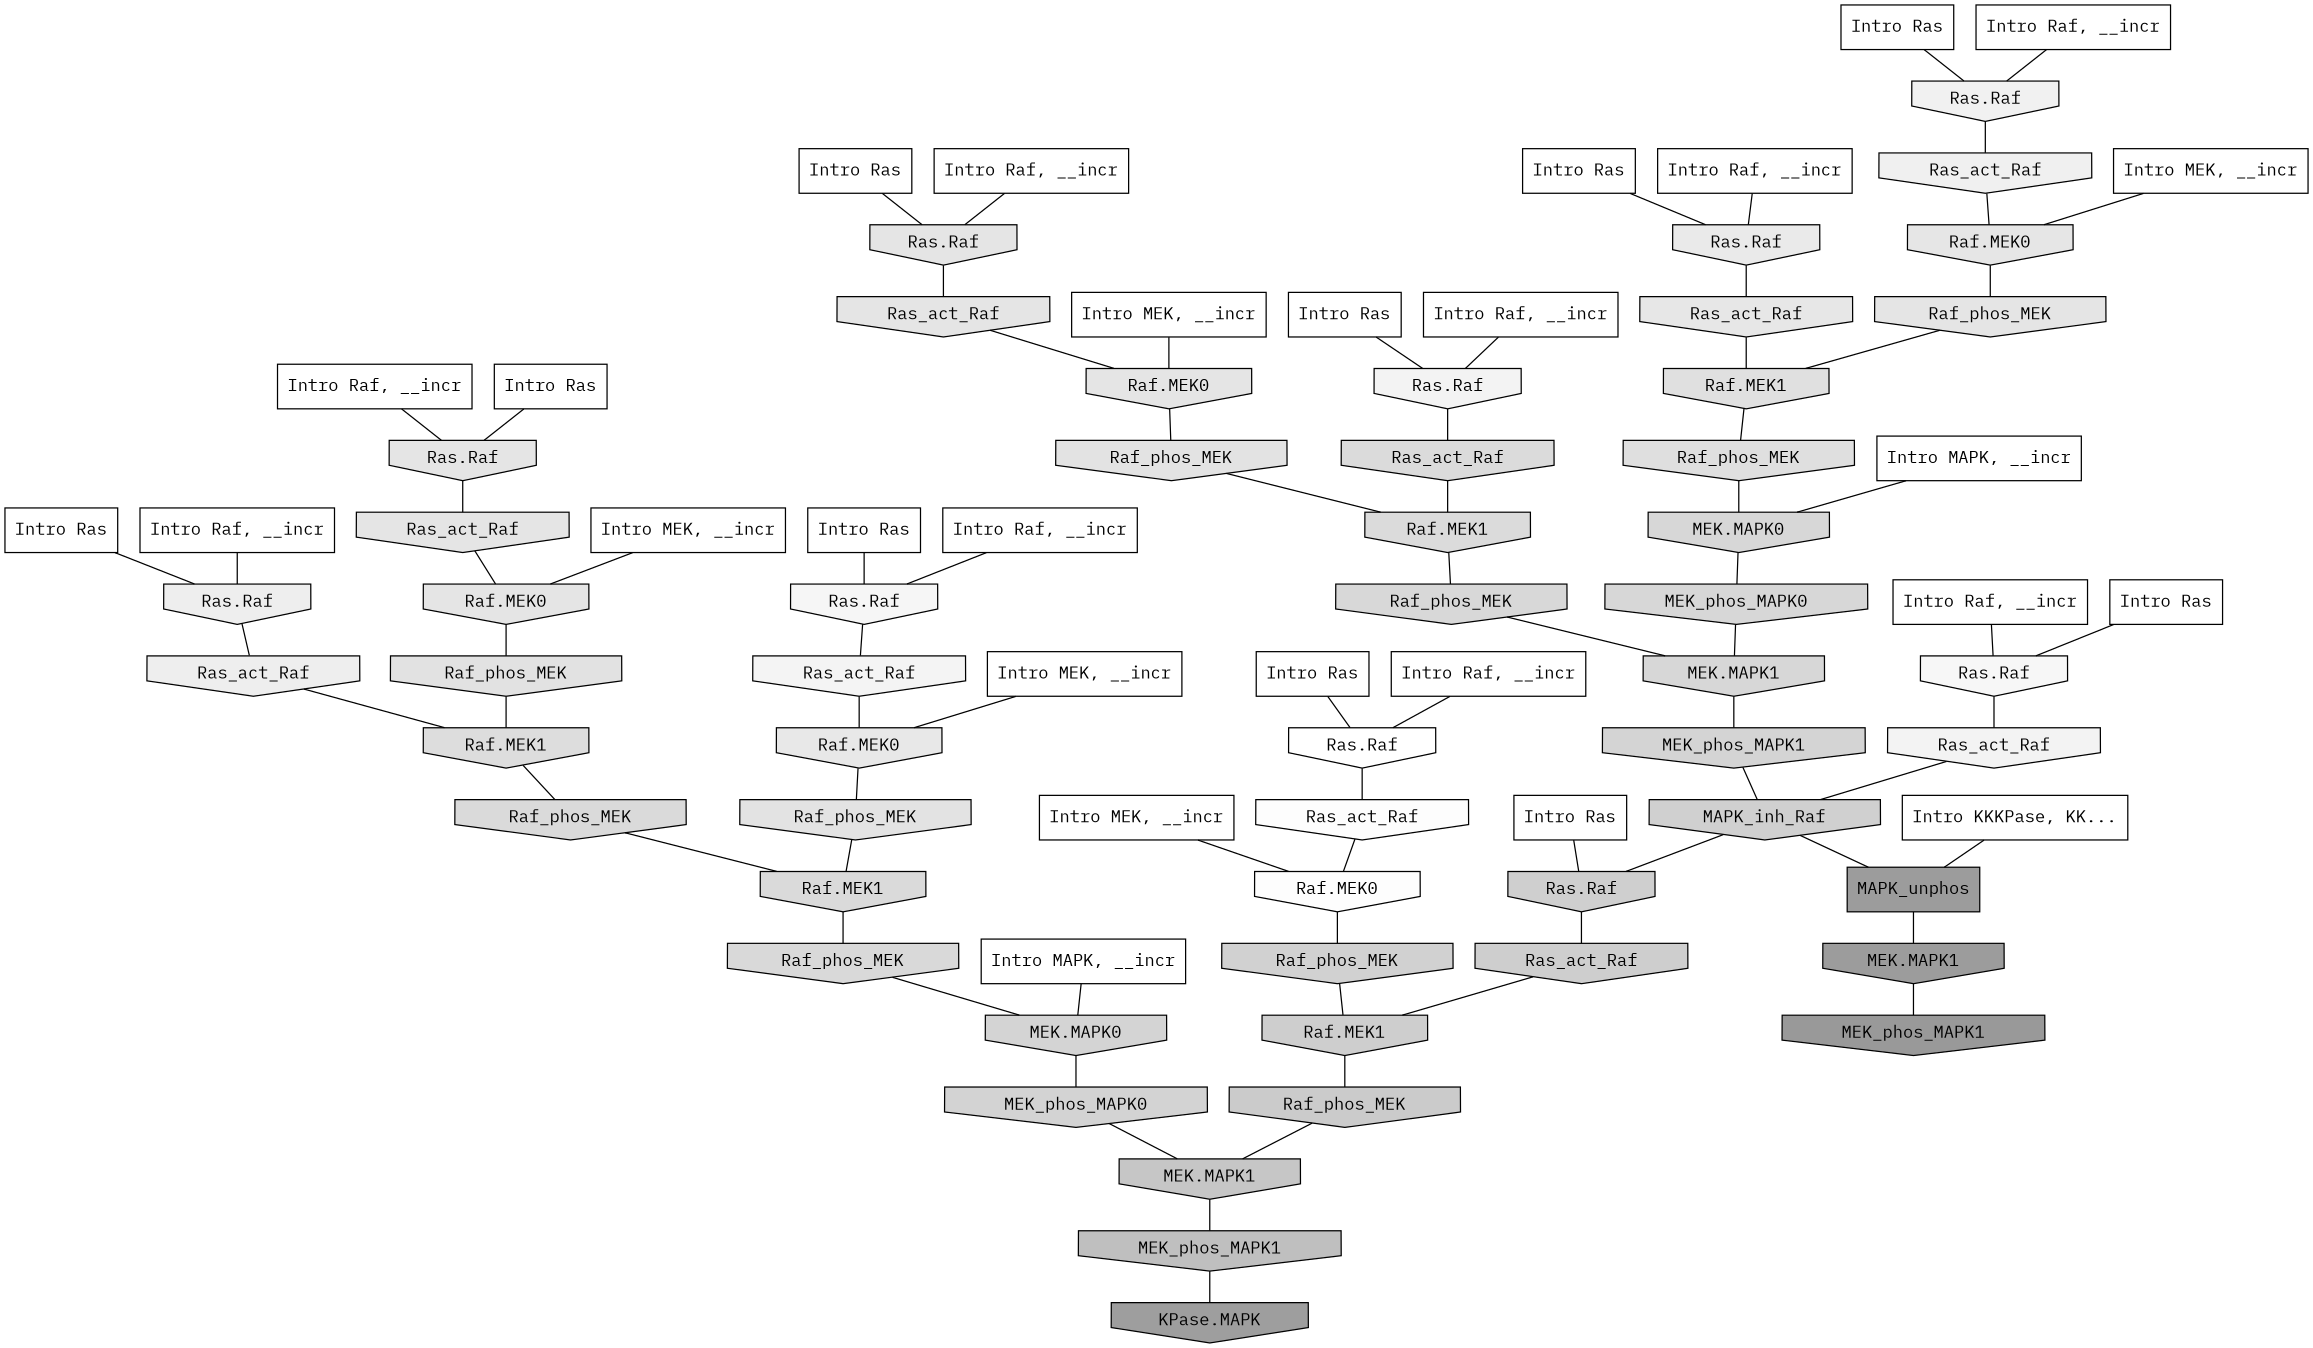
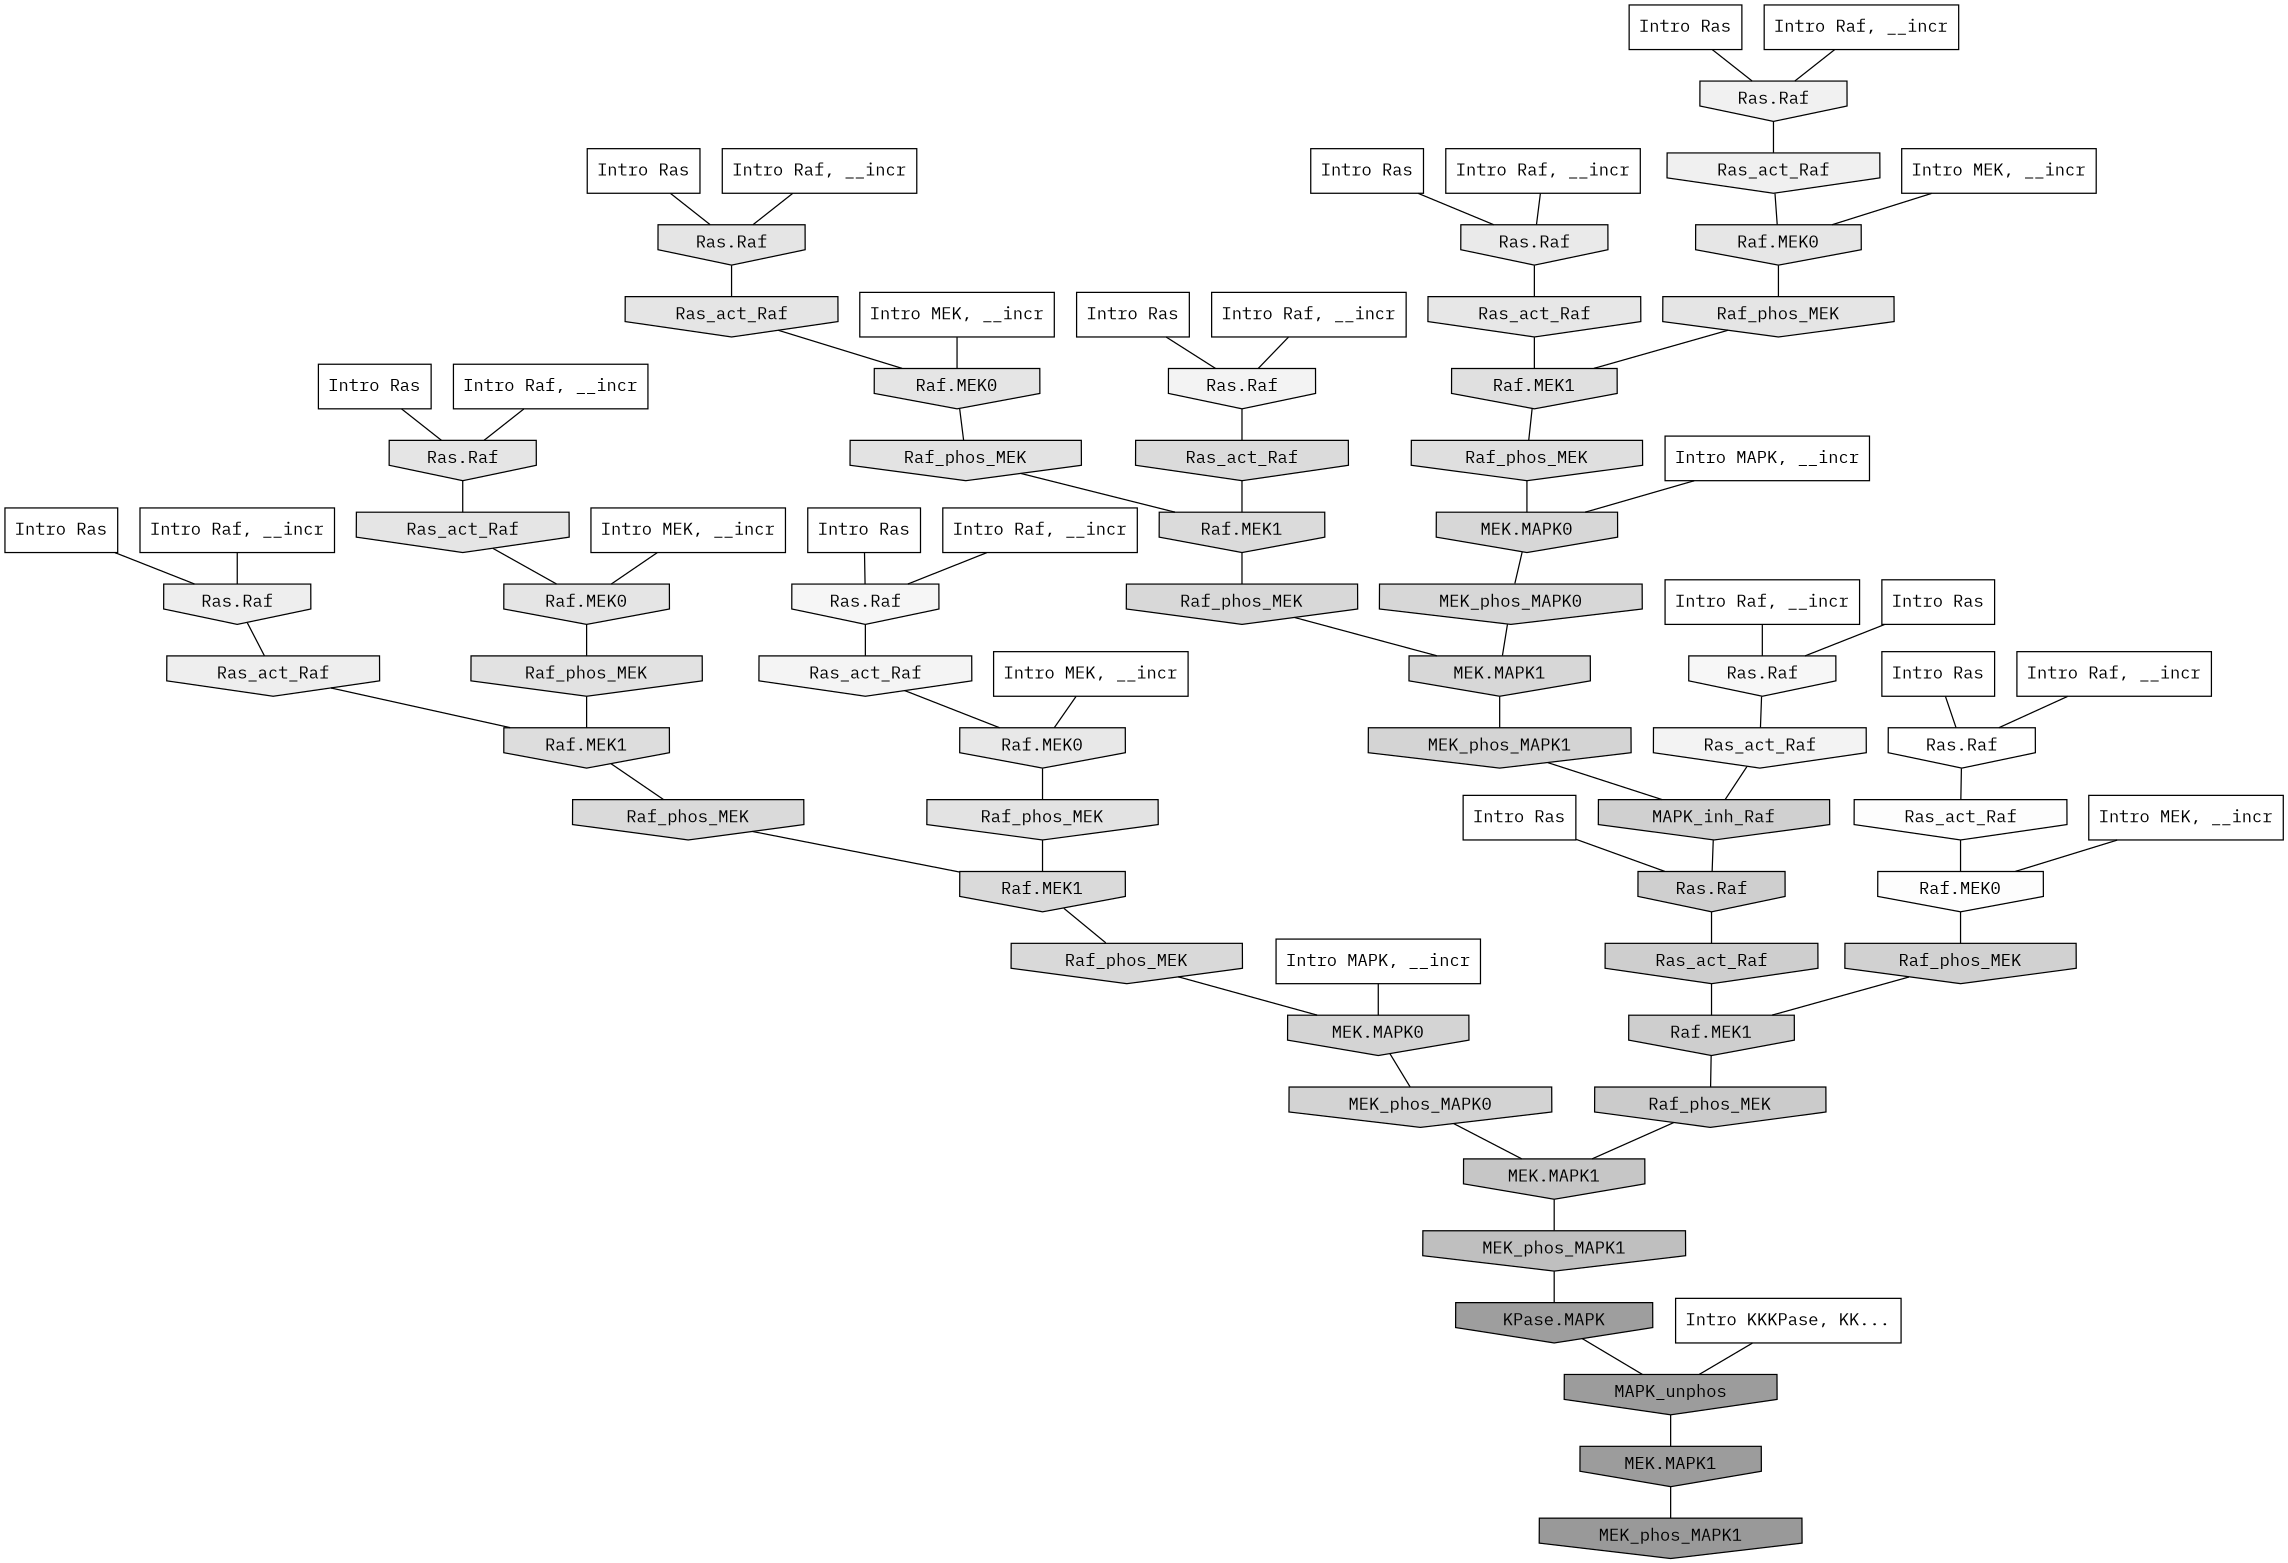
edge "MAPK_inh_Raf" -- "MAPK_unphos": now "KPase.MAPK" -- "MAPK_unphos"
node "MAPK_unphos": shape box -> invhouse
